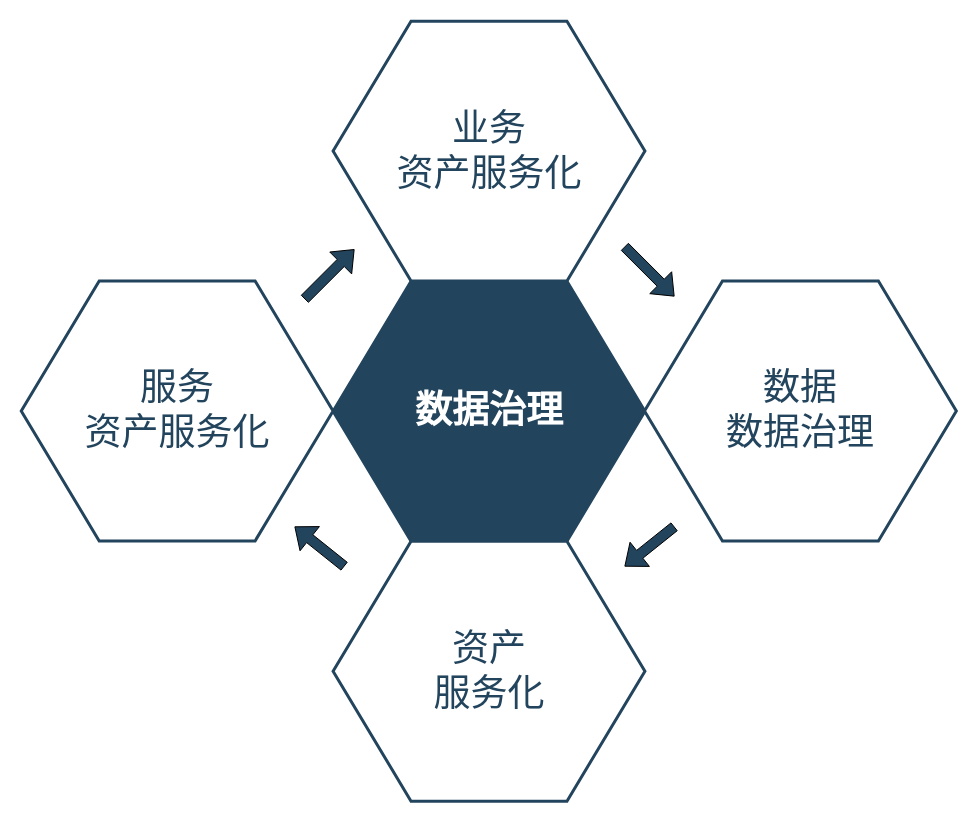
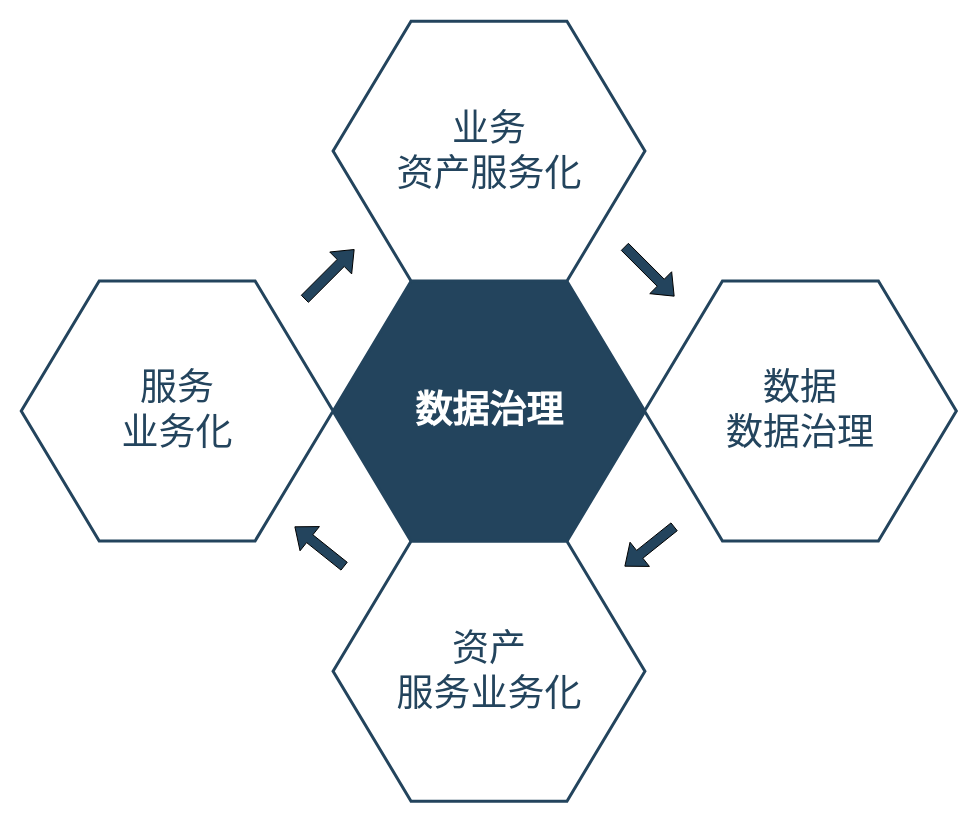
node "服务资产服务化": label "服务资产服务化" -> "服务业务化"
node "资产服务化": label "资产服务化" -> "资产服务业务化"
